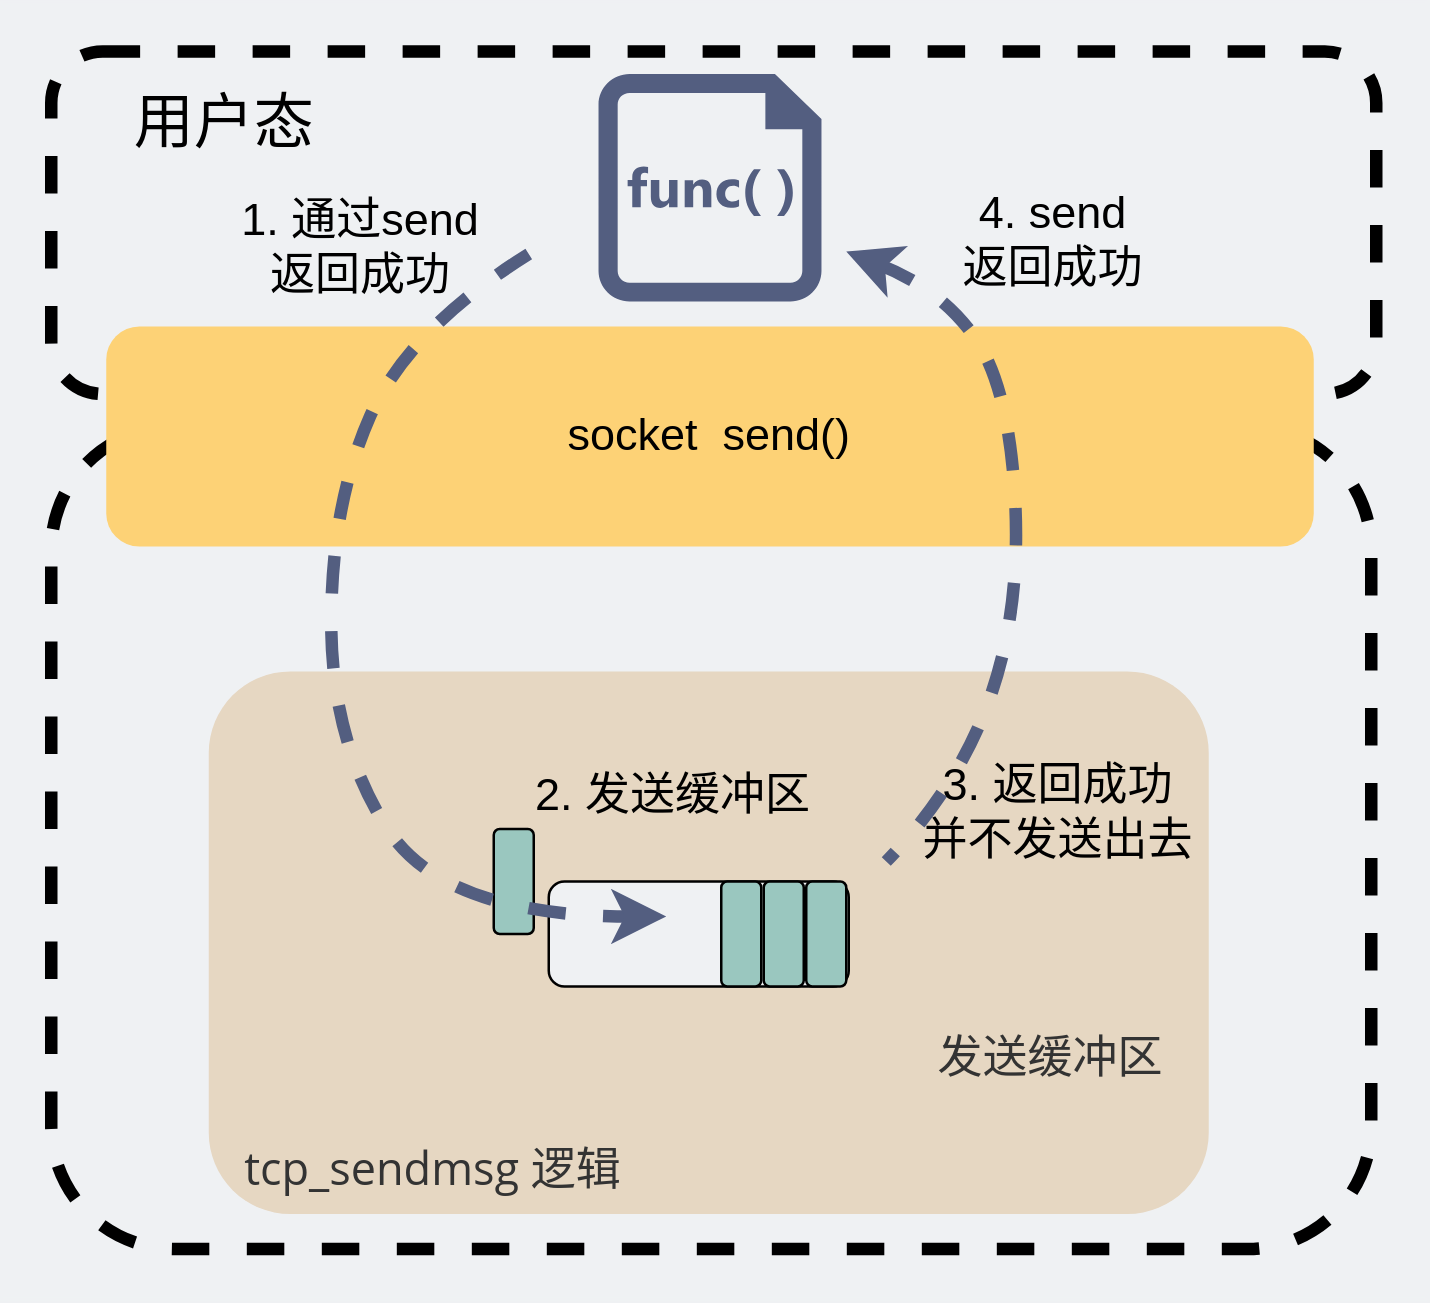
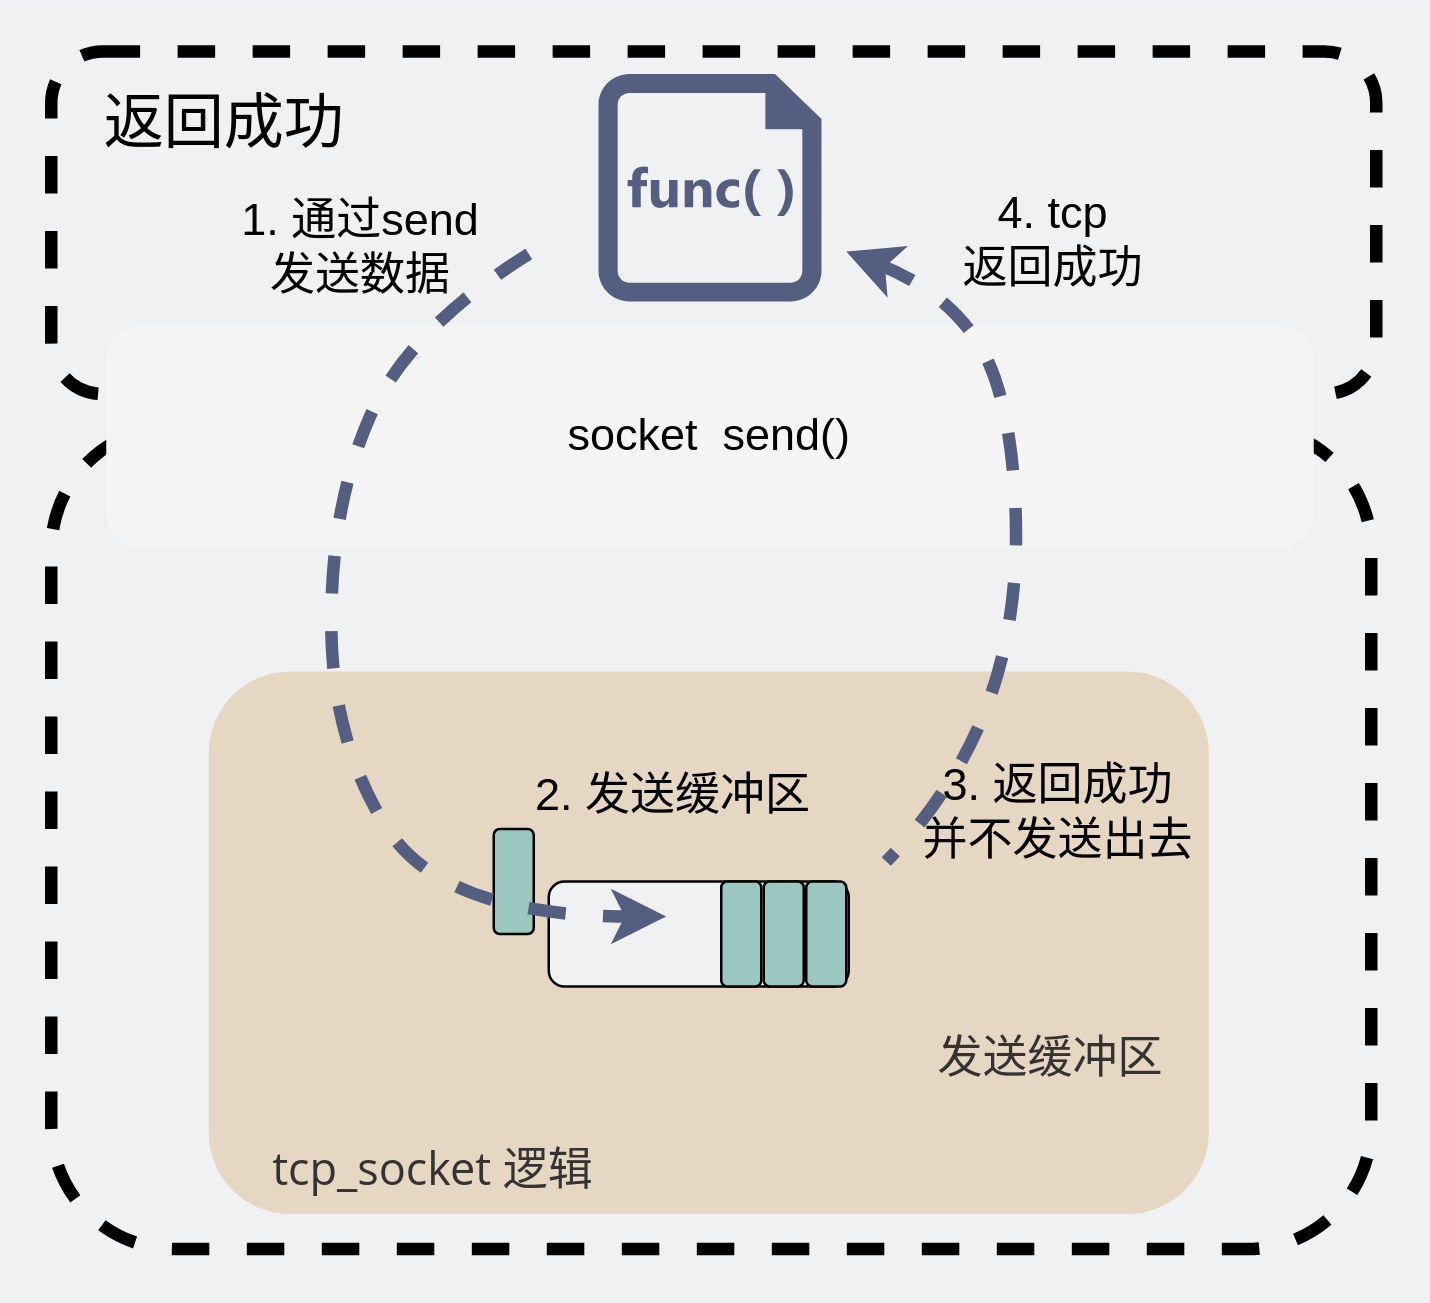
node "用户态": label "用户态" -> "返回成功"
node "4. send 返回成功": label "4. send 返回成功" -> "4. tcp 返回成功"
node "1. 通过send 返回成功": label "1. 通过send 返回成功" -> "1. 通过send 发送数据"
node "socket send()": fillcolor #fdd276 -> #f5f5f5
node "tcp_sendmsg 逻辑": label "tcp_sendmsg 逻辑" -> "tcp_socket 逻辑"
